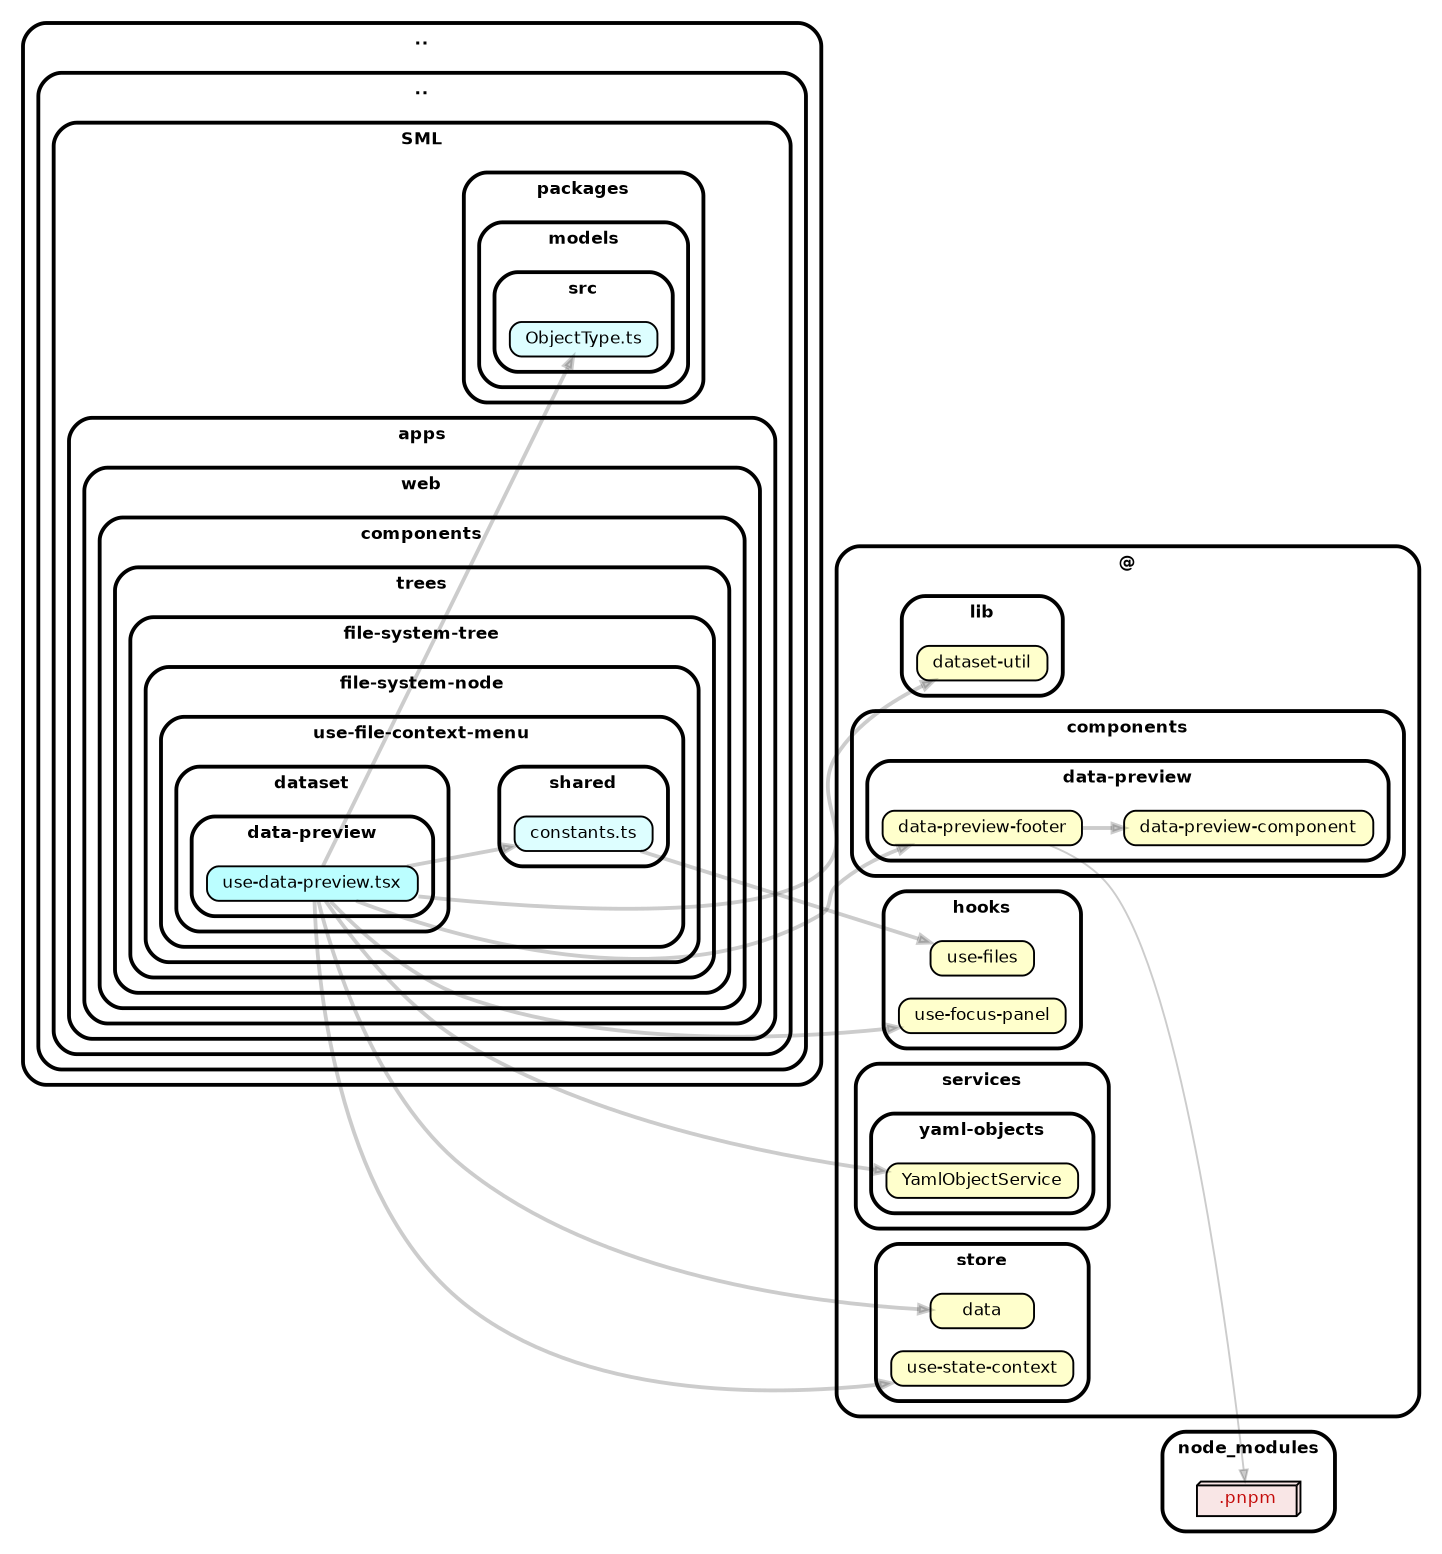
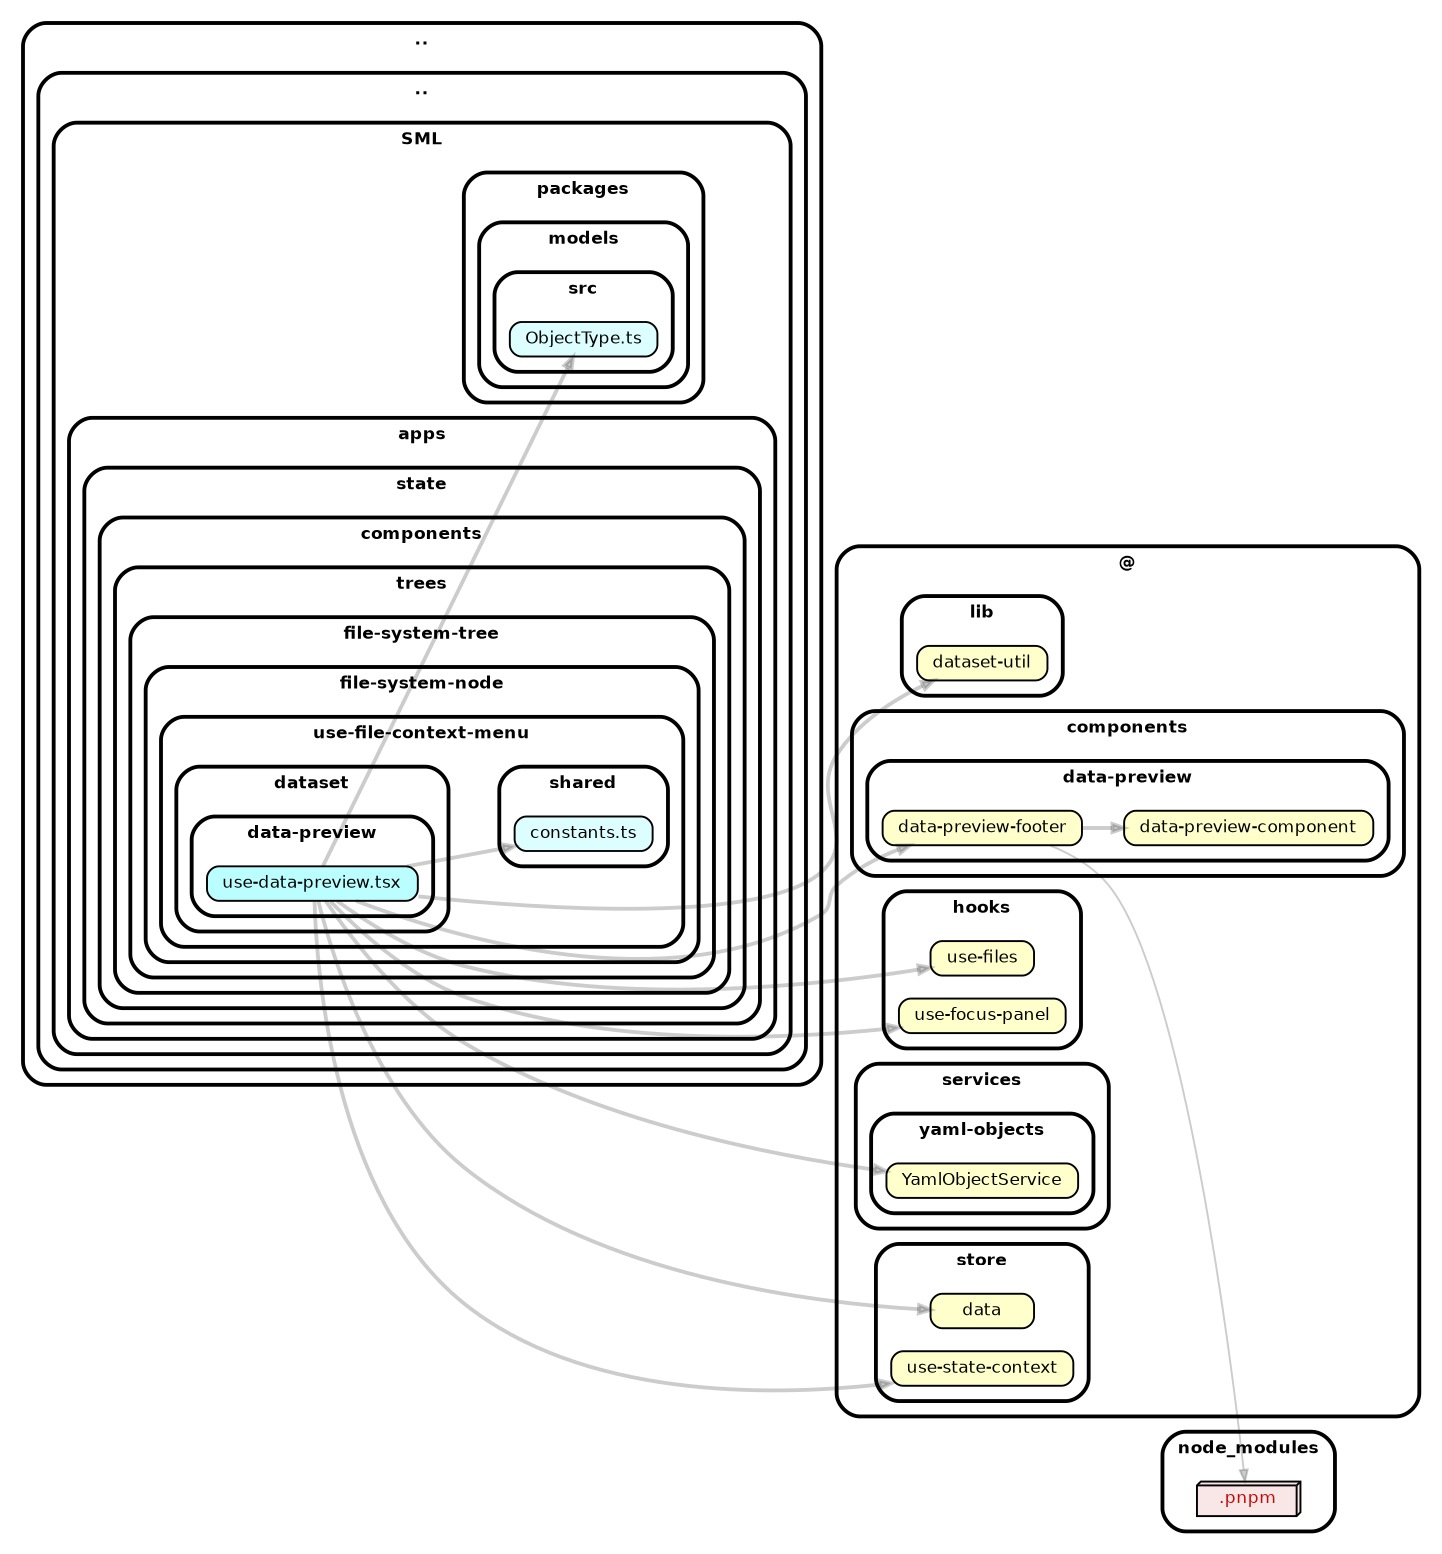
cluster "web": label "web" -> "state"
edge "constants.ts" -> "use-files": now "use-data-preview.tsx" -> "use-files"
